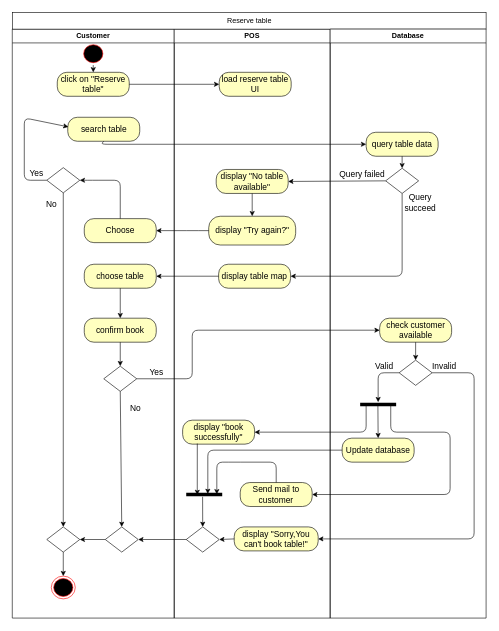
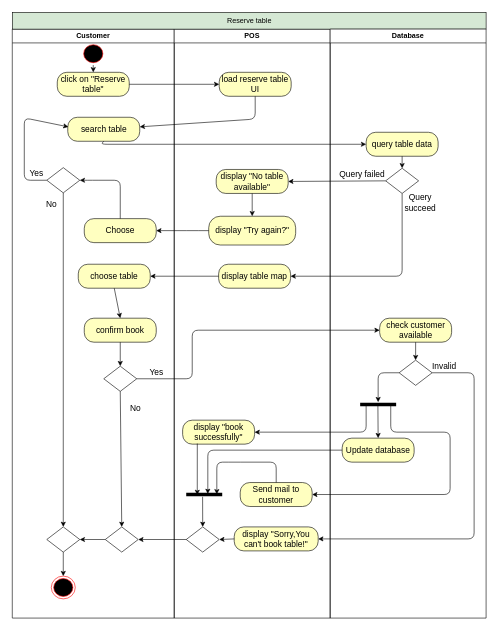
node "Reserve table": fillcolor #ffffff -> #d5e8d4
edge "load reserve table UI" -> "search table": added
node "choose table": moved (120, 276) -> (114, 276)
node "Valid": removed
